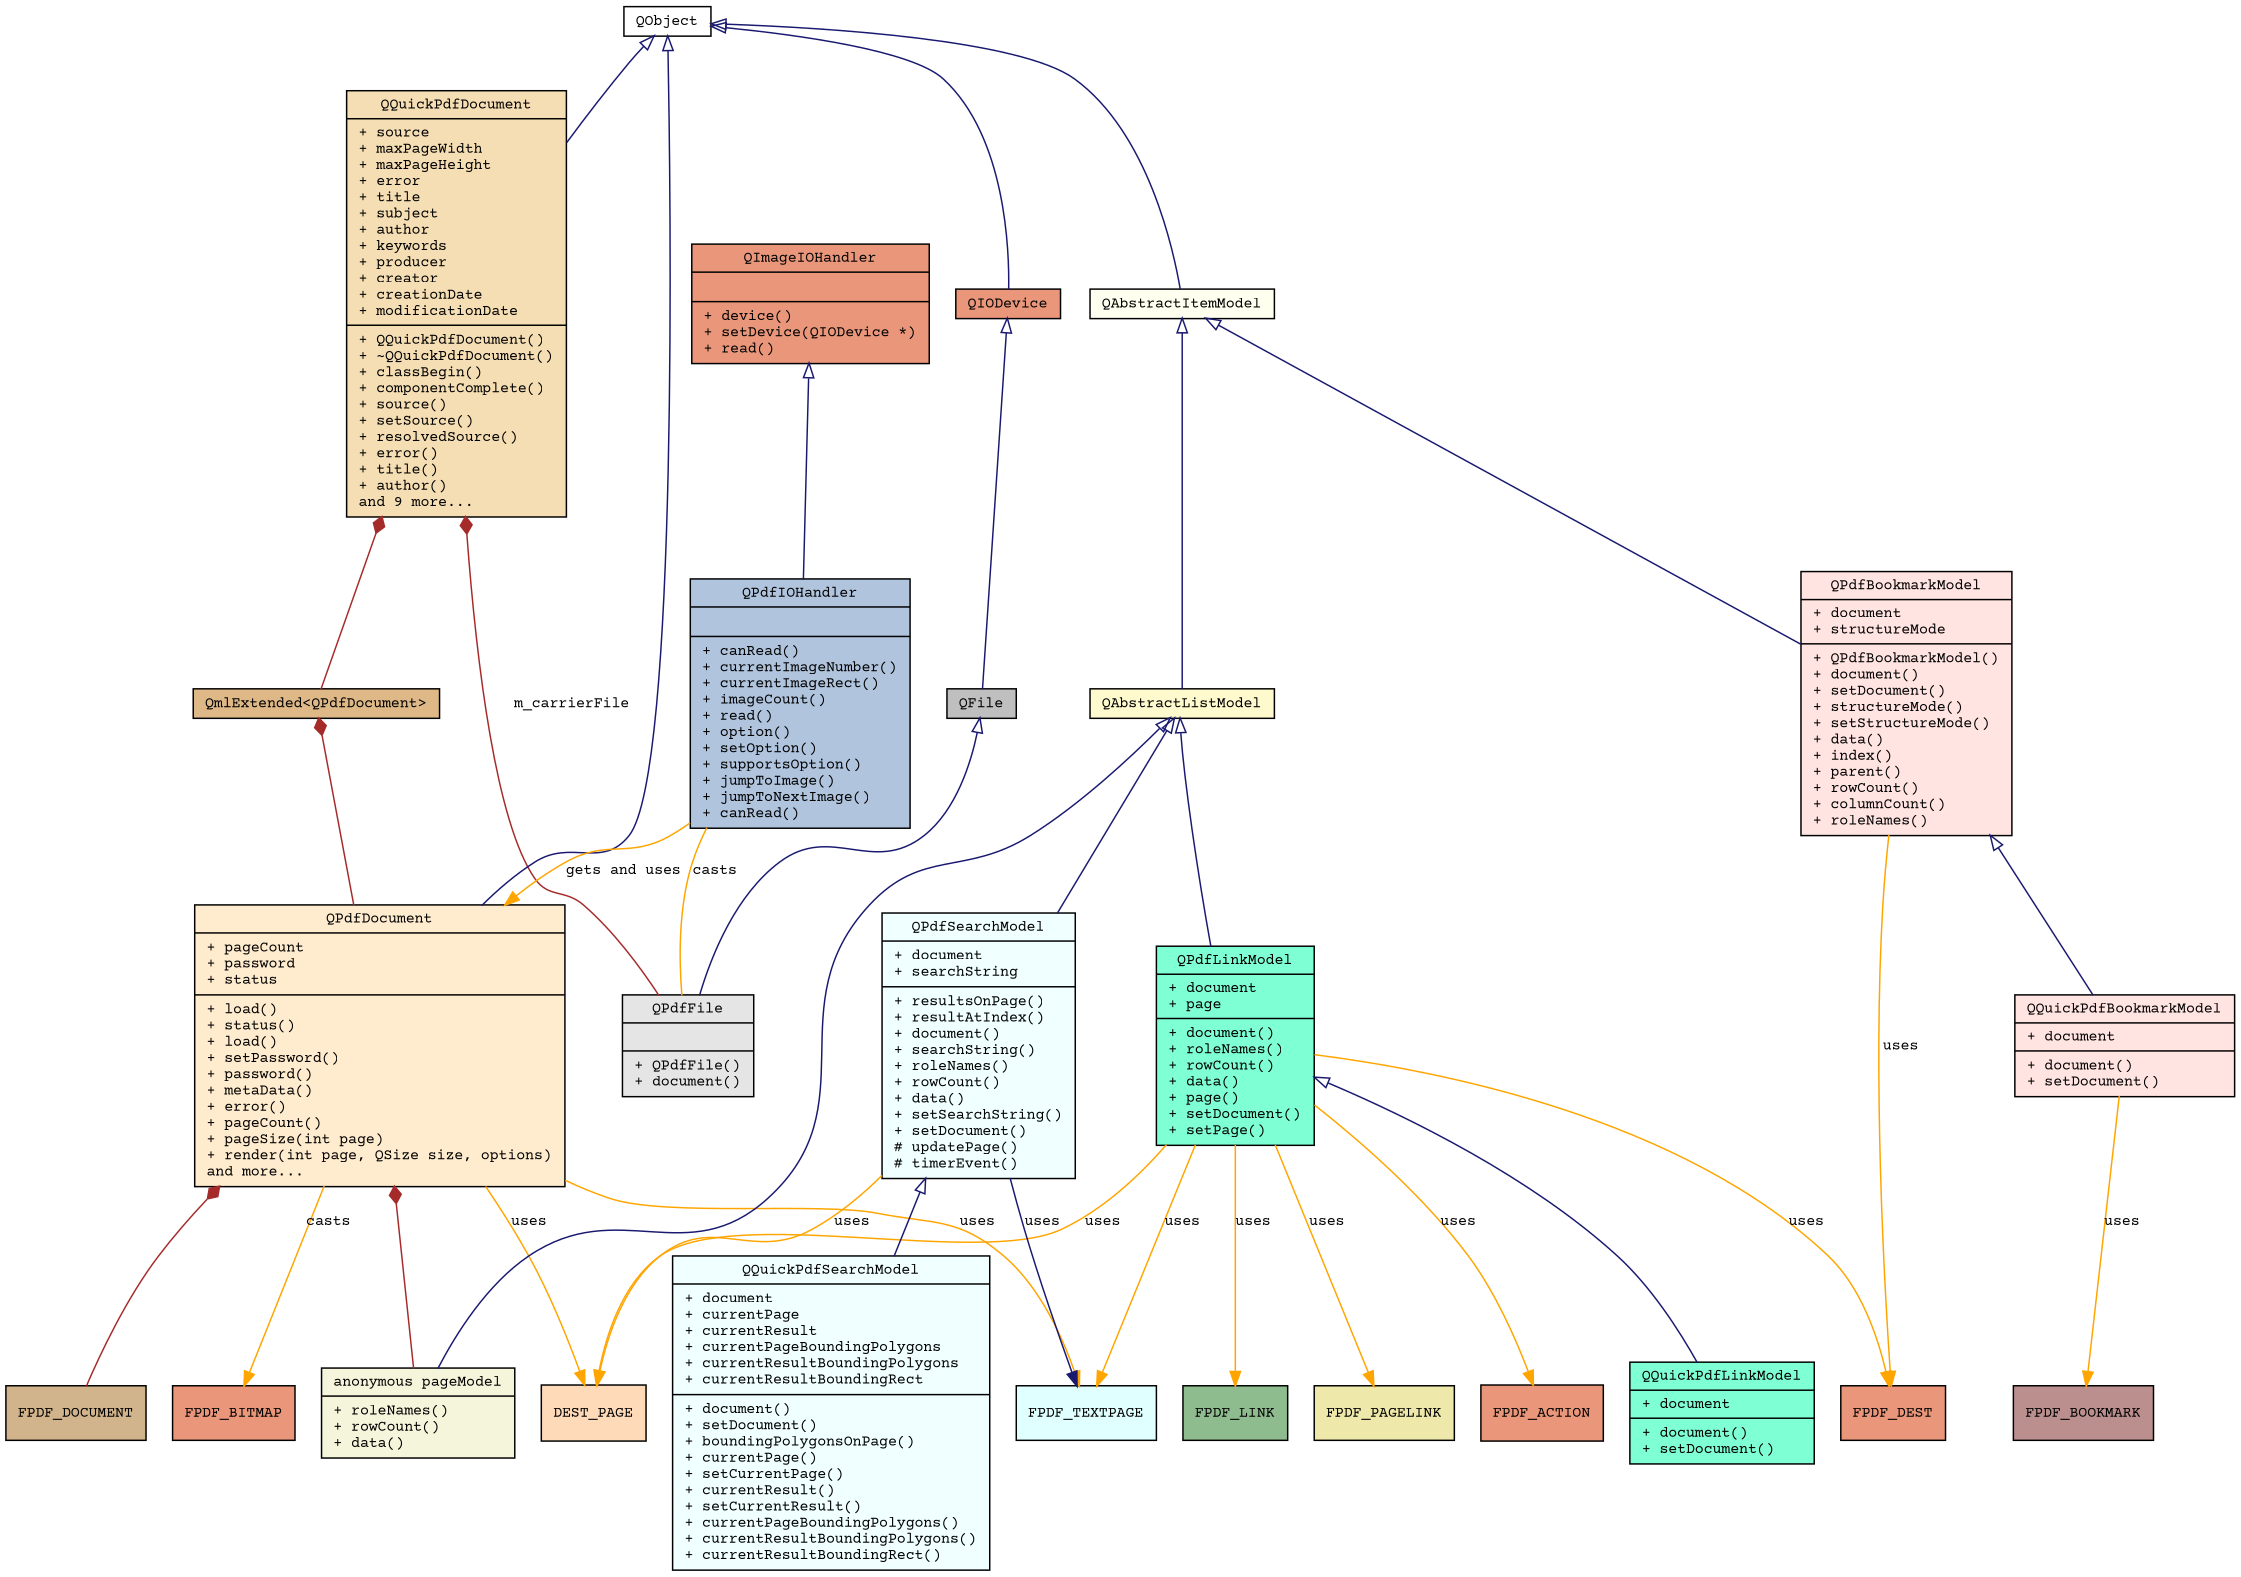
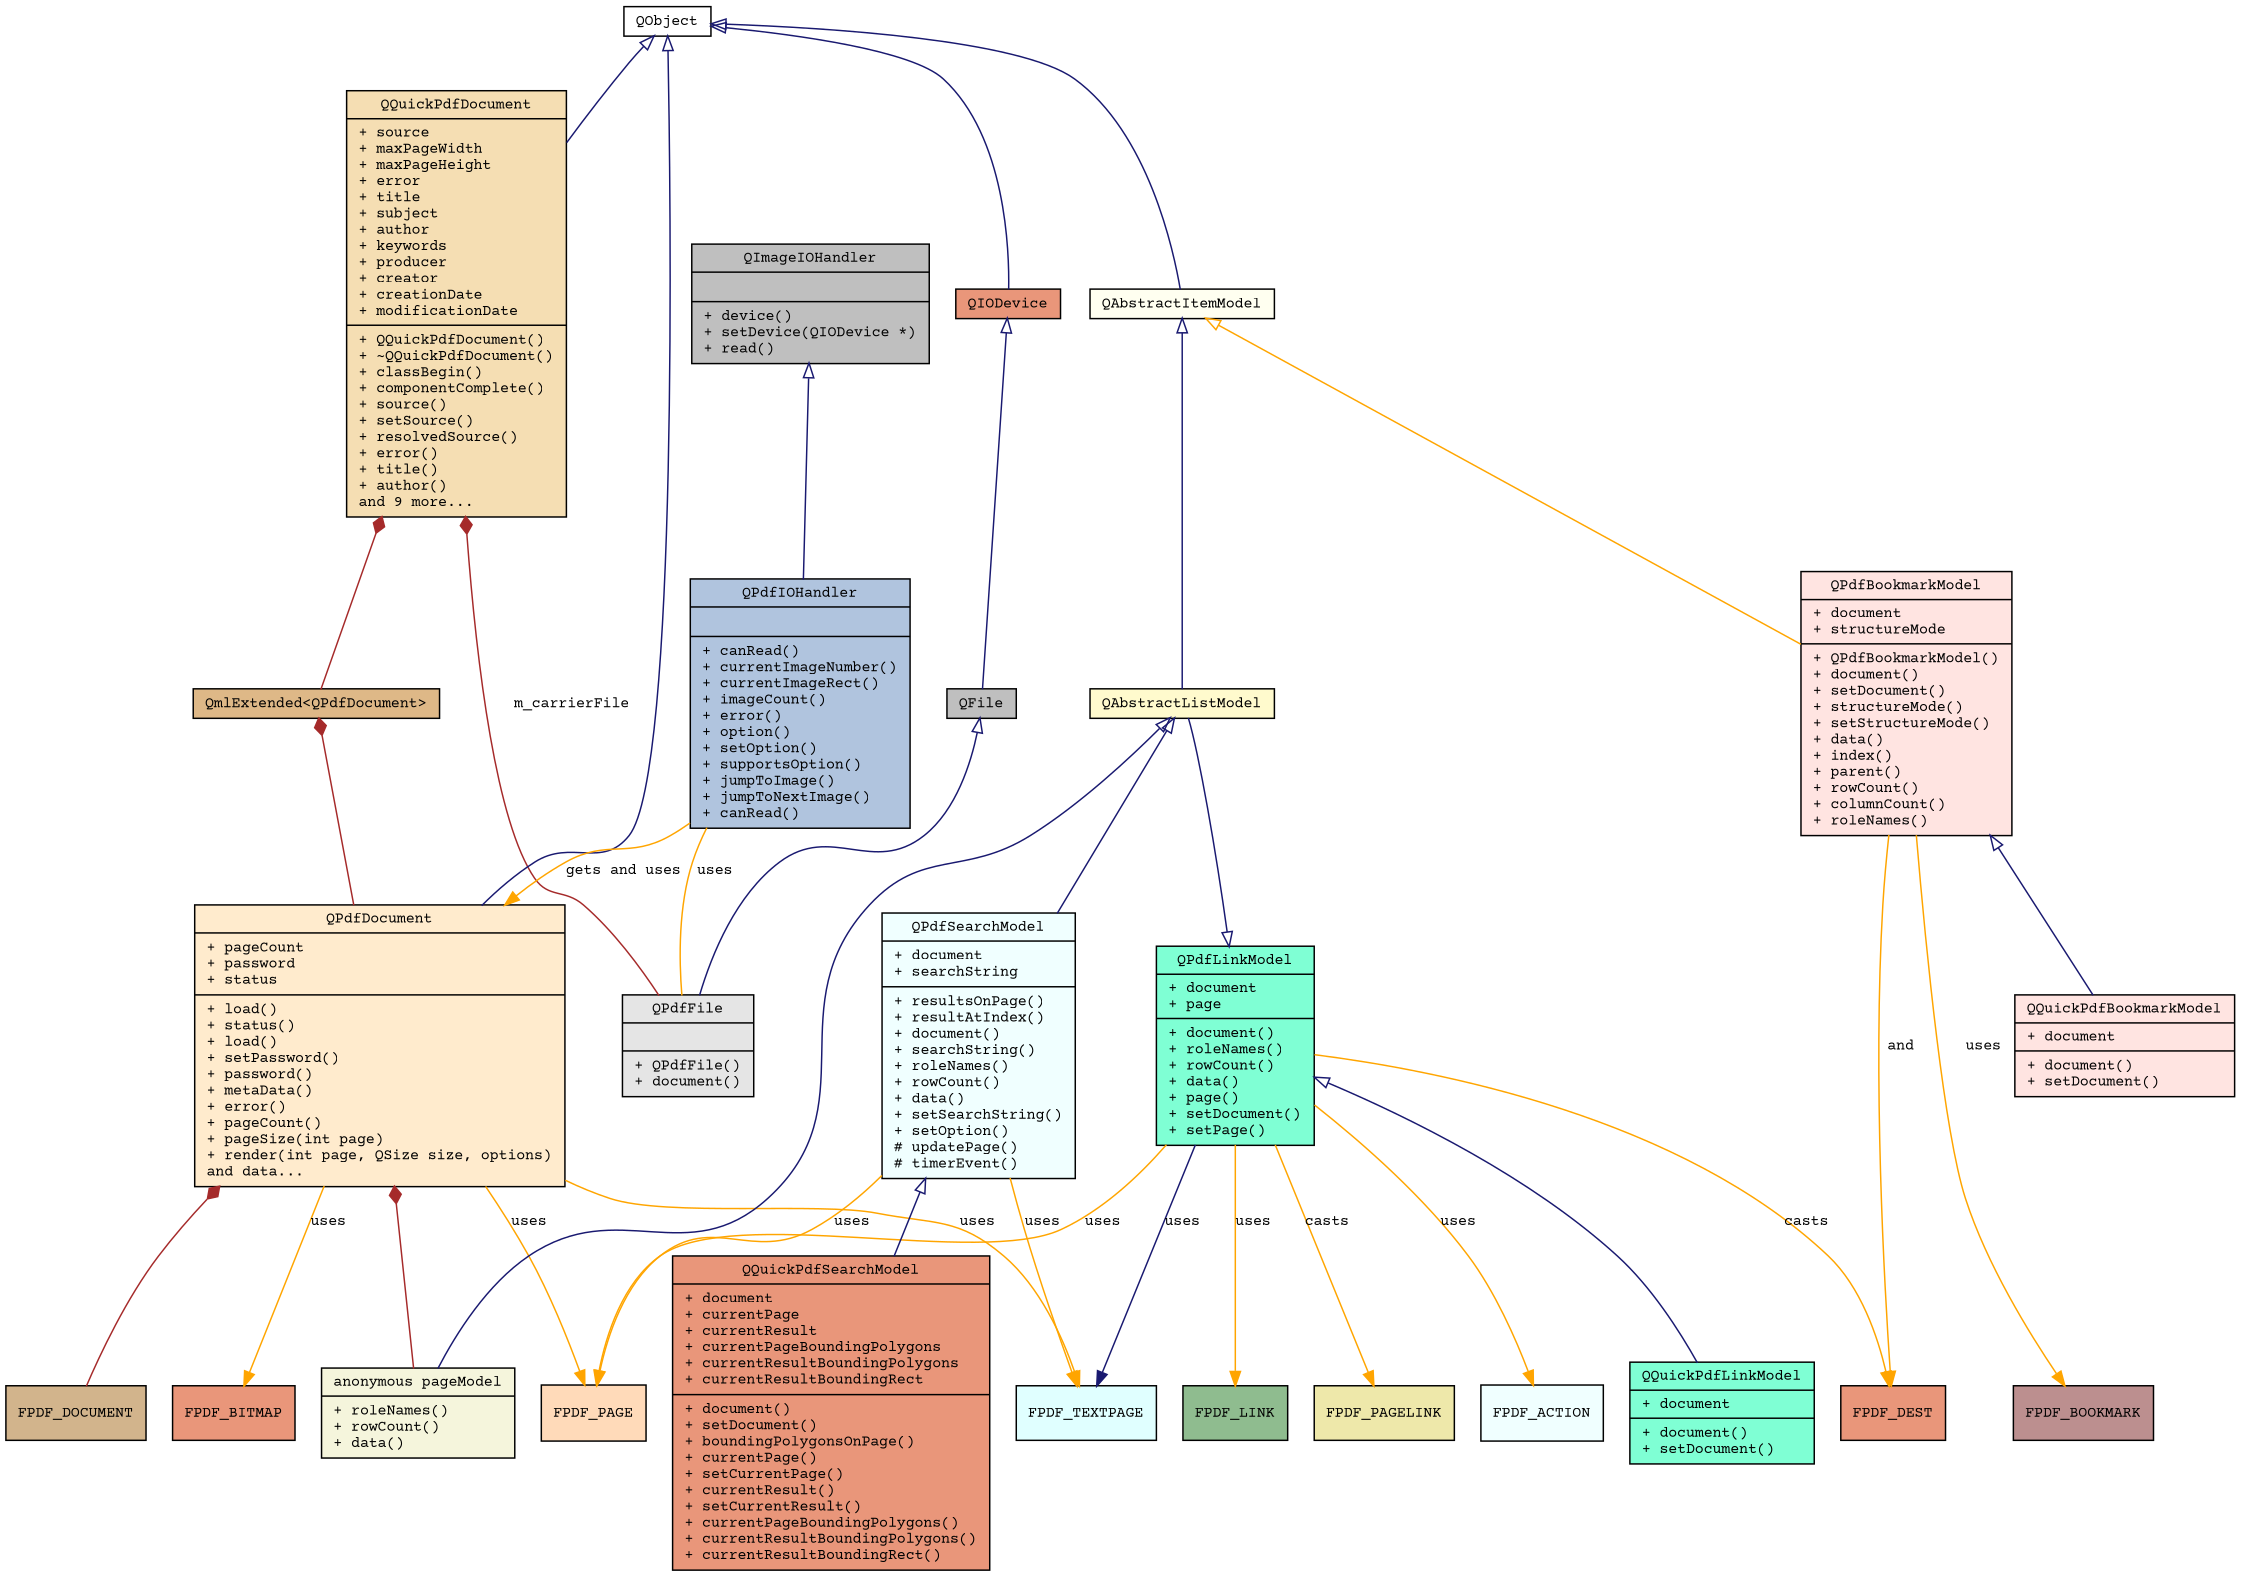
node "QImageIOHandler": fillcolor darksalmon -> grey75
edge "QPdfBookmarkModel" -> "QAbstractItemModel": color midnightblue -> orange
node "QPdfIOHandler": text "+ read()" -> "+ error()"
edge "QPdfLinkModel" -> "QAbstractListModel": reversed
edge "QPdfIOHandler" -- "QPdfFile": label "casts" -> "uses"
edge "QPdfBookmarkModel" -> "FPDF_DEST": label "uses" -> "and"
node "QPdfSearchModel": text "+ setDocument()" -> "+ setOption()"
node "QPdfDocument": text "and more..." -> "and data..."
edge "QPdfDocument" -> "FPDF_BITMAP": label "casts" -> "uses"
edge "QPdfLinkModel" -> "FPDF_PAGELINK": label "uses" -> "casts"
edge "QPdfLinkModel" -> "FPDF_DEST": label "uses" -> "casts"
edge "QQuickPdfBookmarkModel" -> "FPDF_BOOKMARK": now "QPdfBookmarkModel" -> "FPDF_BOOKMARK"
edge "QPdfLinkModel" -> "FPDF_TEXTPAGE": color orange -> midnightblue
edge "QPdfSearchModel" -> "FPDF_TEXTPAGE": color midnightblue -> orange
node "DEST_PAGE": label "DEST_PAGE" -> "FPDF_PAGE"
node "QQuickPdfSearchModel": fillcolor azure -> darksalmon
node "FPDF_ACTION": fillcolor darksalmon -> azure
